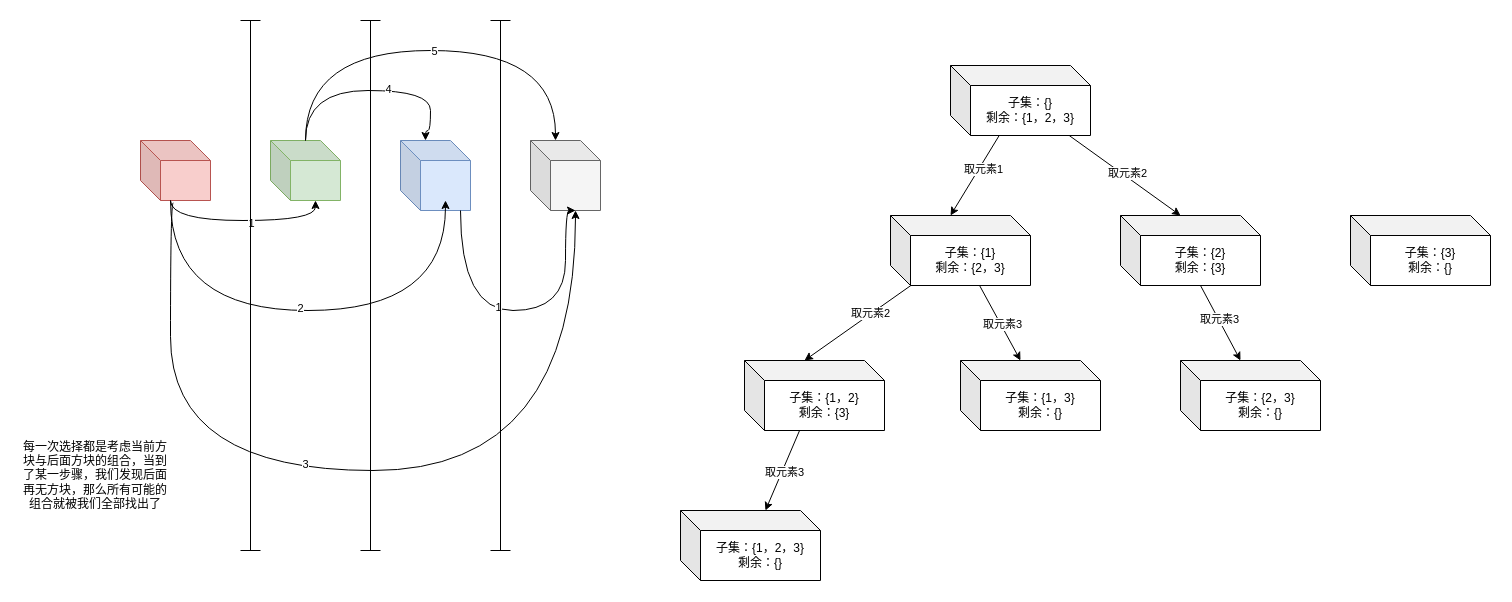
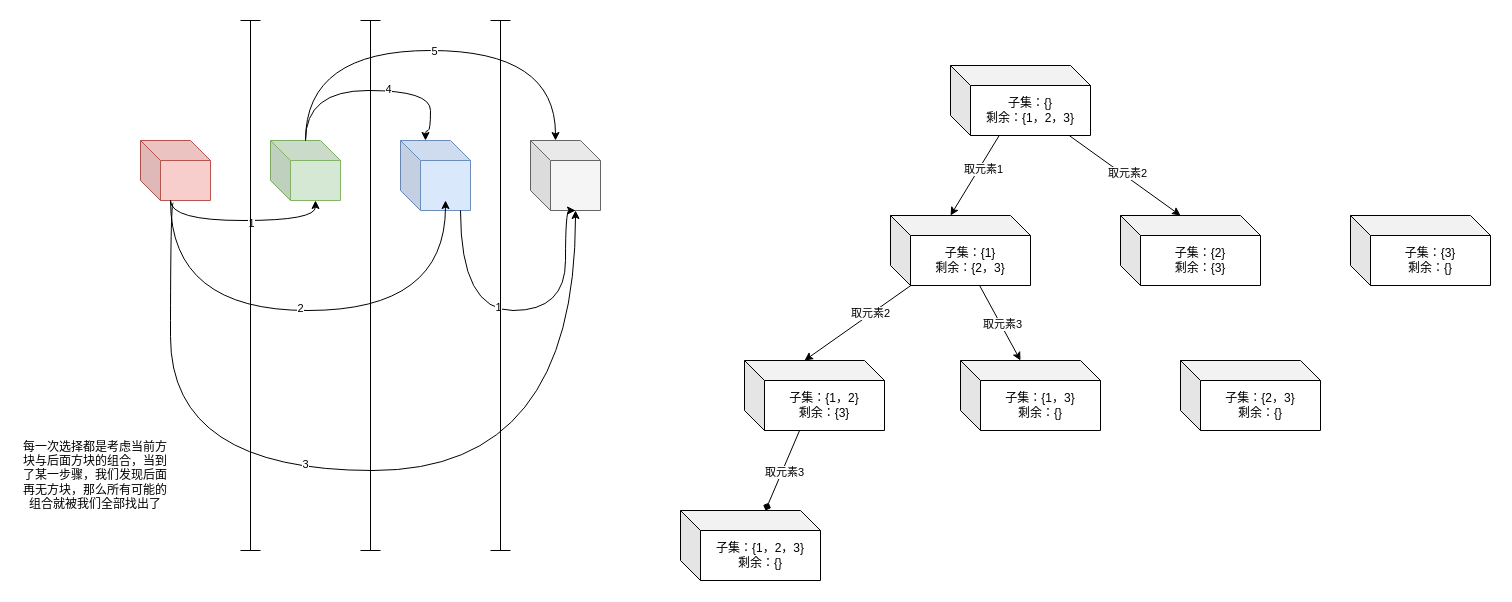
edge "子集：{2} 剩余：{3}" -> "子集：{2，3} 剩余：{}": removed, label "取元素3"
edge "子集：{1，2} 剩余：{3}" -> "子集：{1，2，3} 剩余：{}": arrowhead classic -> diamond
